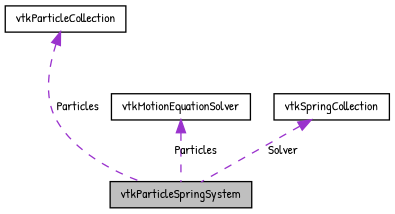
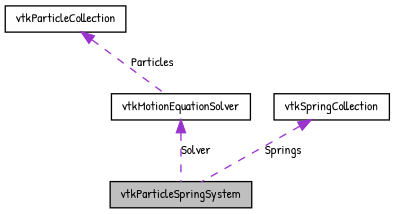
edge "vtkParticleSpringSystem" -> "vtkParticleCollection": now "vtkMotionEquationSolver" -> "vtkParticleCollection"
edge "vtkParticleSpringSystem" -> "vtkMotionEquationSolver": label "Particles" -> "Solver"
edge "vtkParticleSpringSystem" -> "vtkSpringCollection": label "Solver" -> "Springs"
